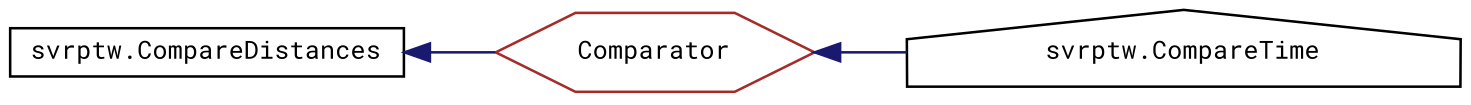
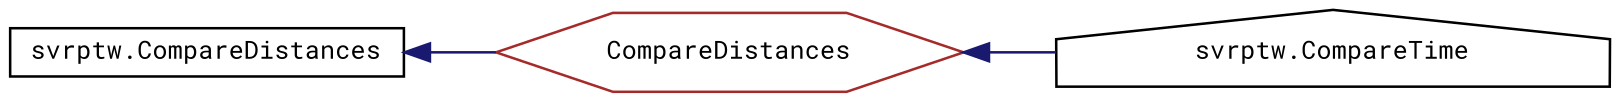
node "Comparator": label "Comparator" -> "CompareDistances"
